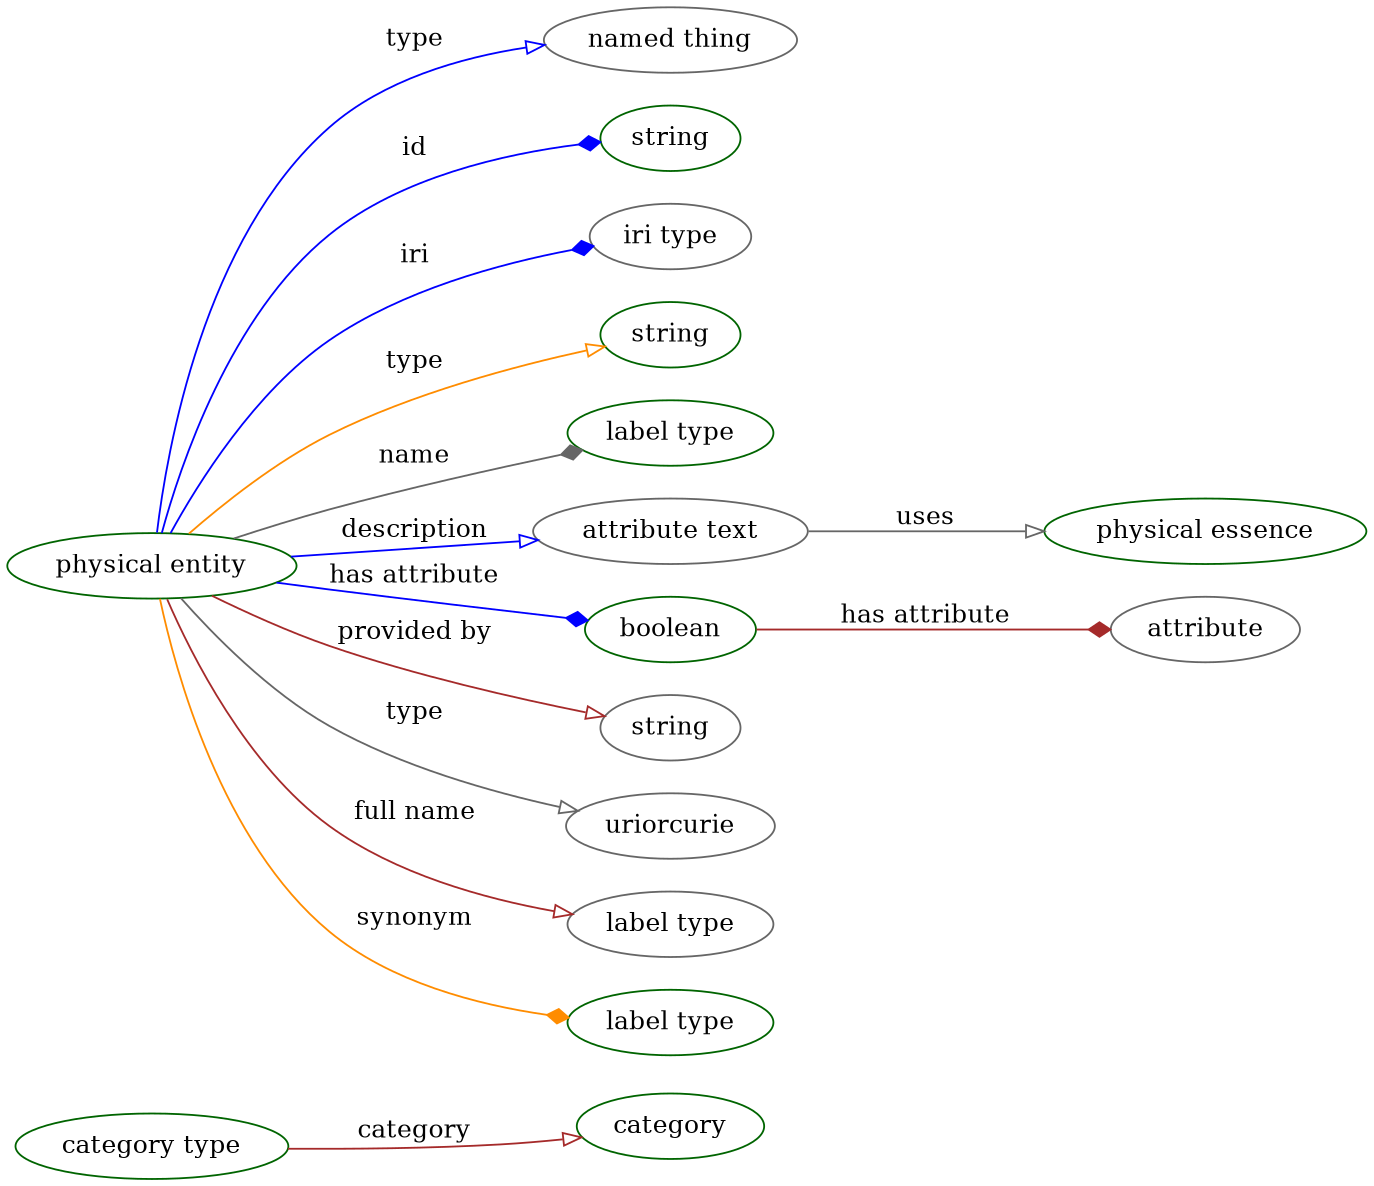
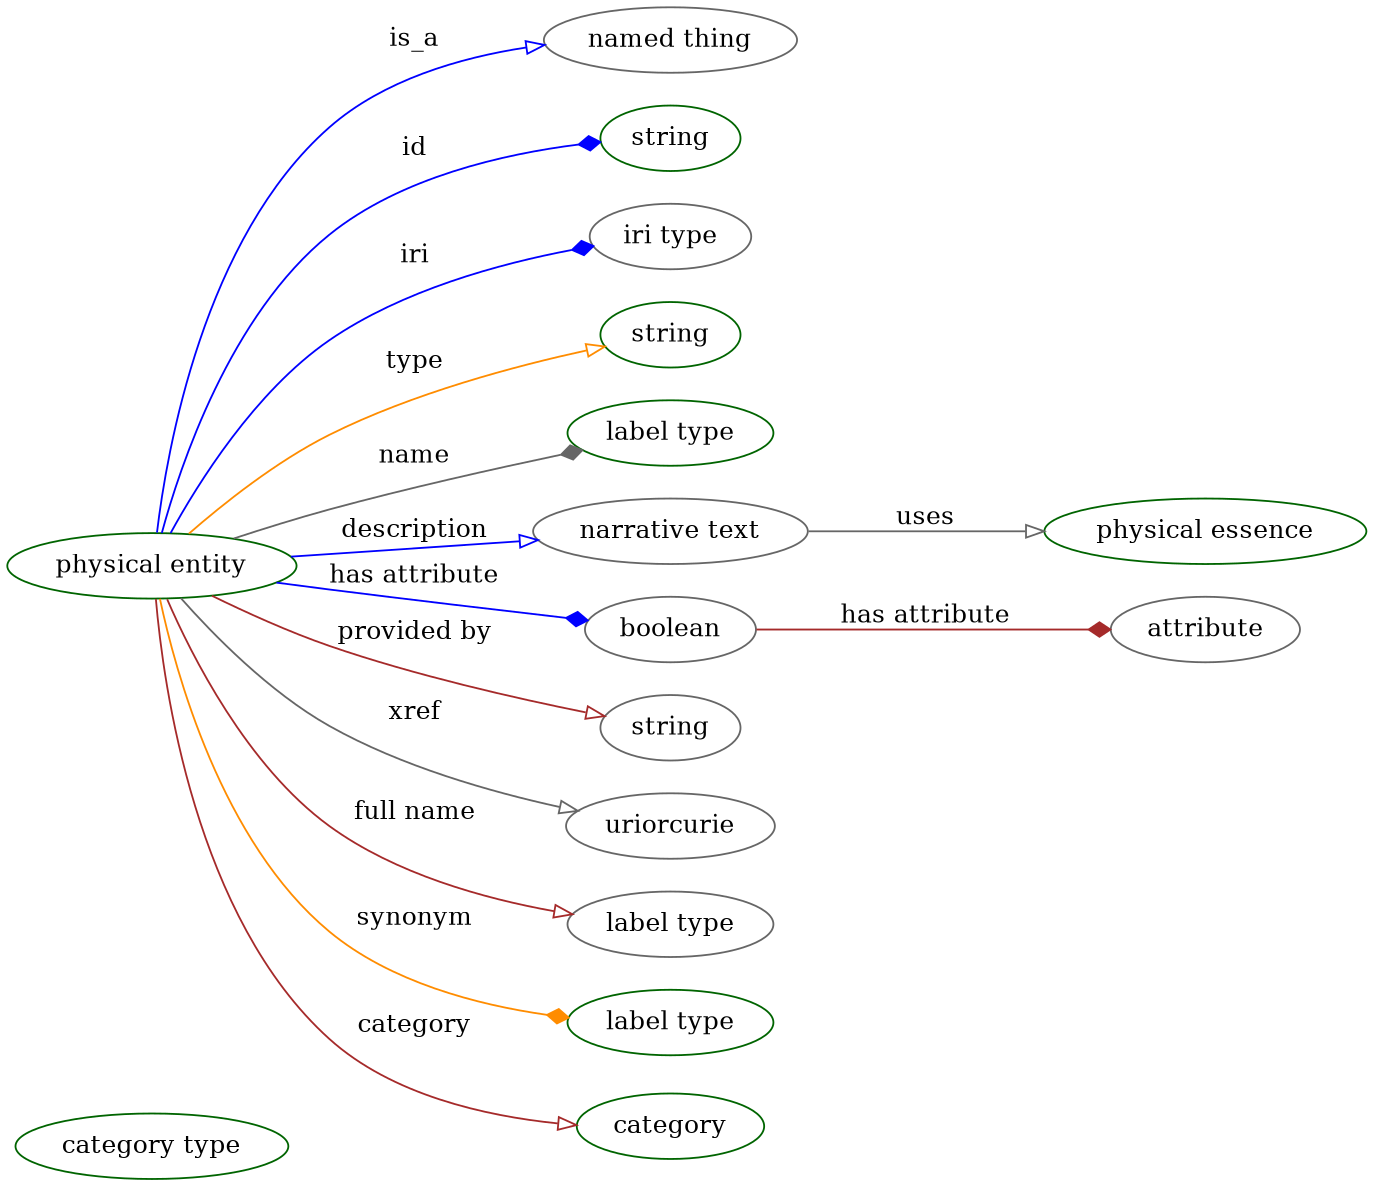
edge "physical entity" -> "named thing": label "type" -> "is_a"
node "attribute text": label "attribute text" -> "narrative text"
node "boolean": color darkgreen -> gray40
edge "physical entity" -> "uriorcurie": label "type" -> "xref"
edge "category type" -> "category": now "physical entity" -> "category"
